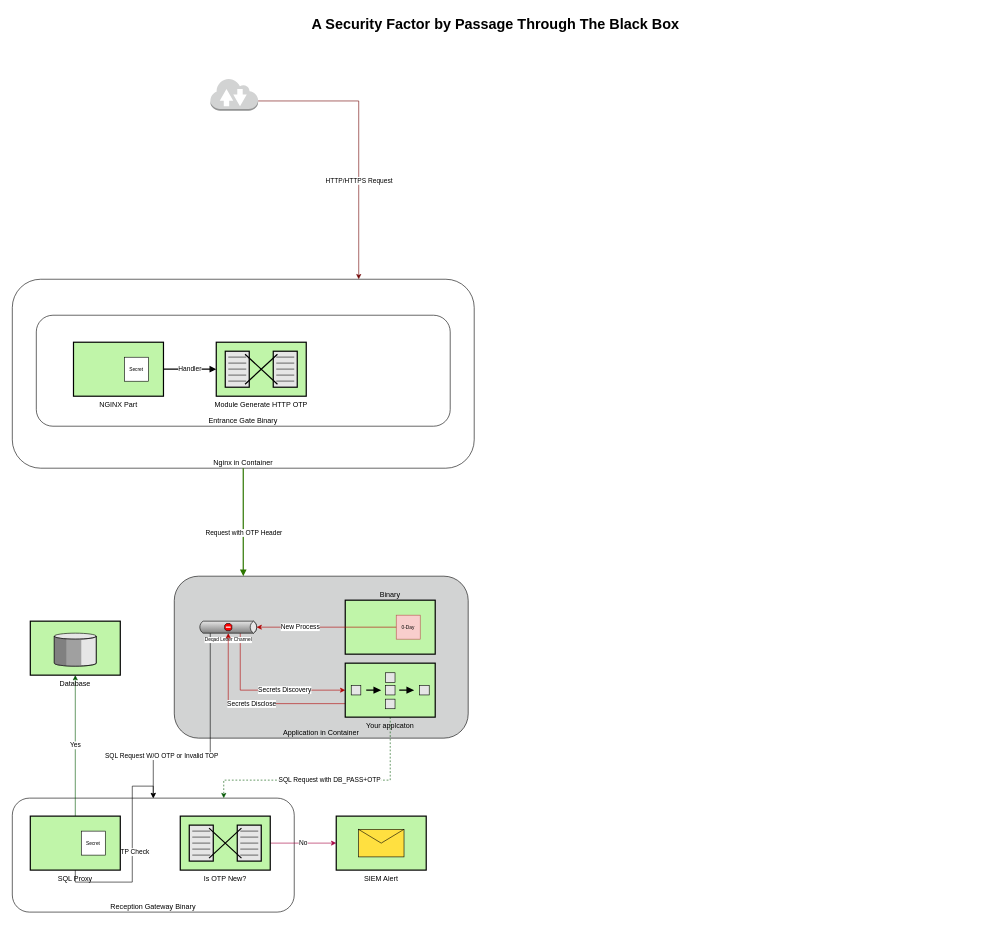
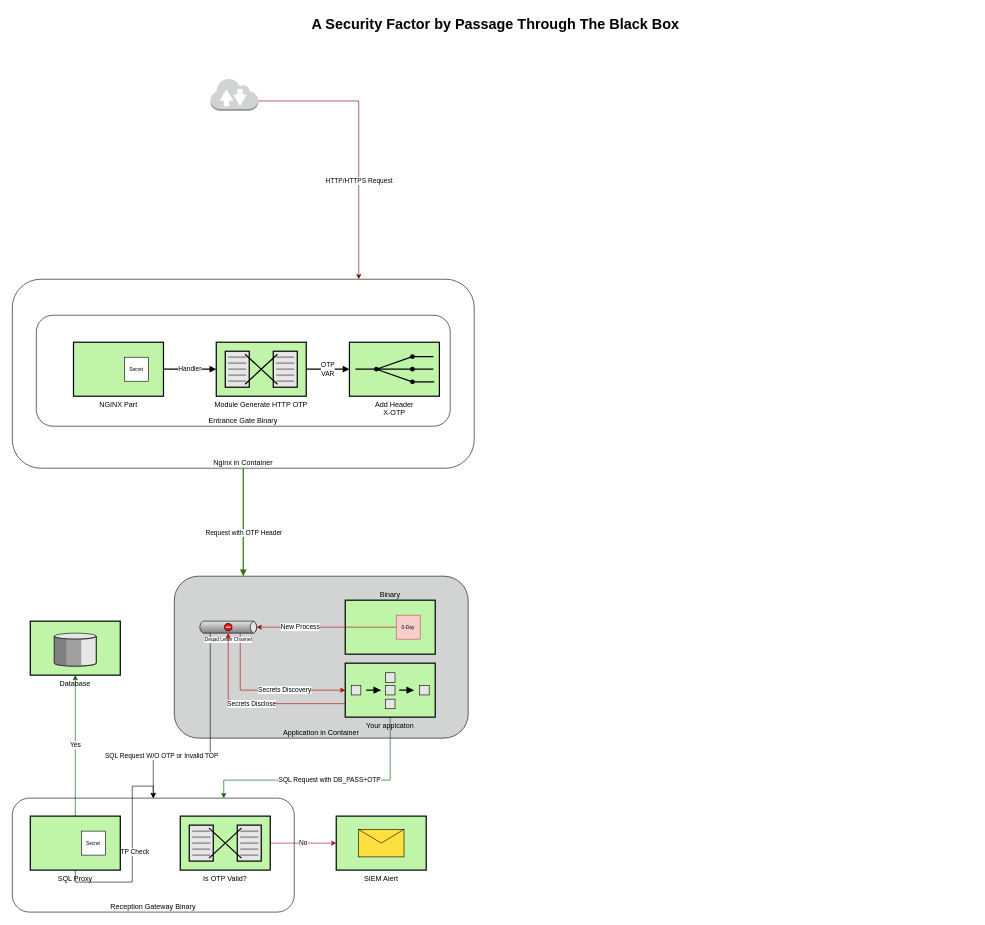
edge "Module Generate HTTP OTP" -> "Add Header X-OTP": added, label "OTP VAR"
node "Add Header X-OTP": added
edge "Your applcaton" -> "Reception Gateway Binary": style dashed -> solid
node "Is OTP New?": label "Is OTP New?" -> "Is OTP Valid?"
